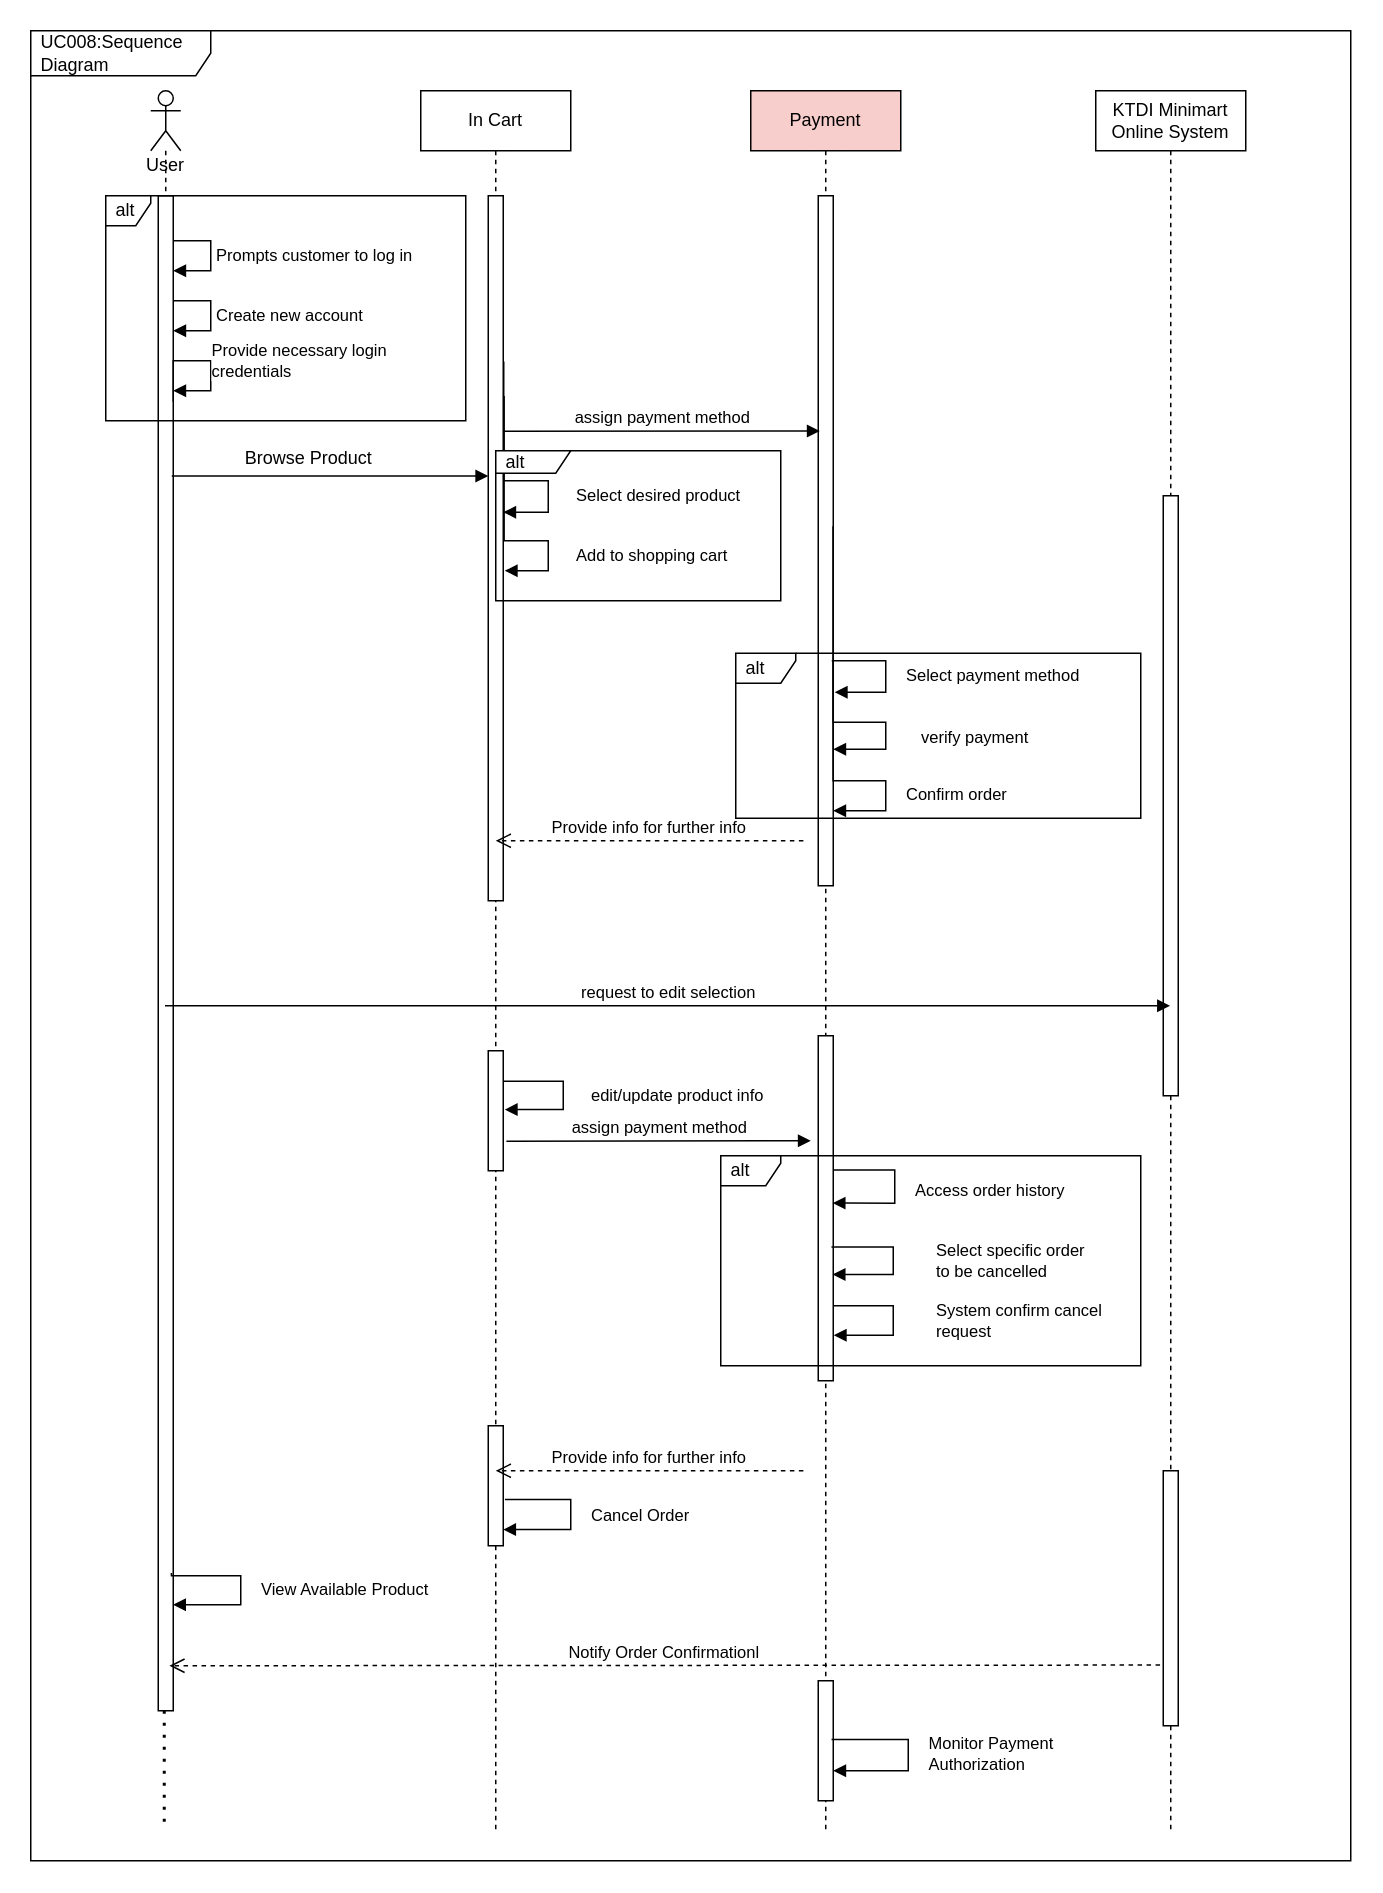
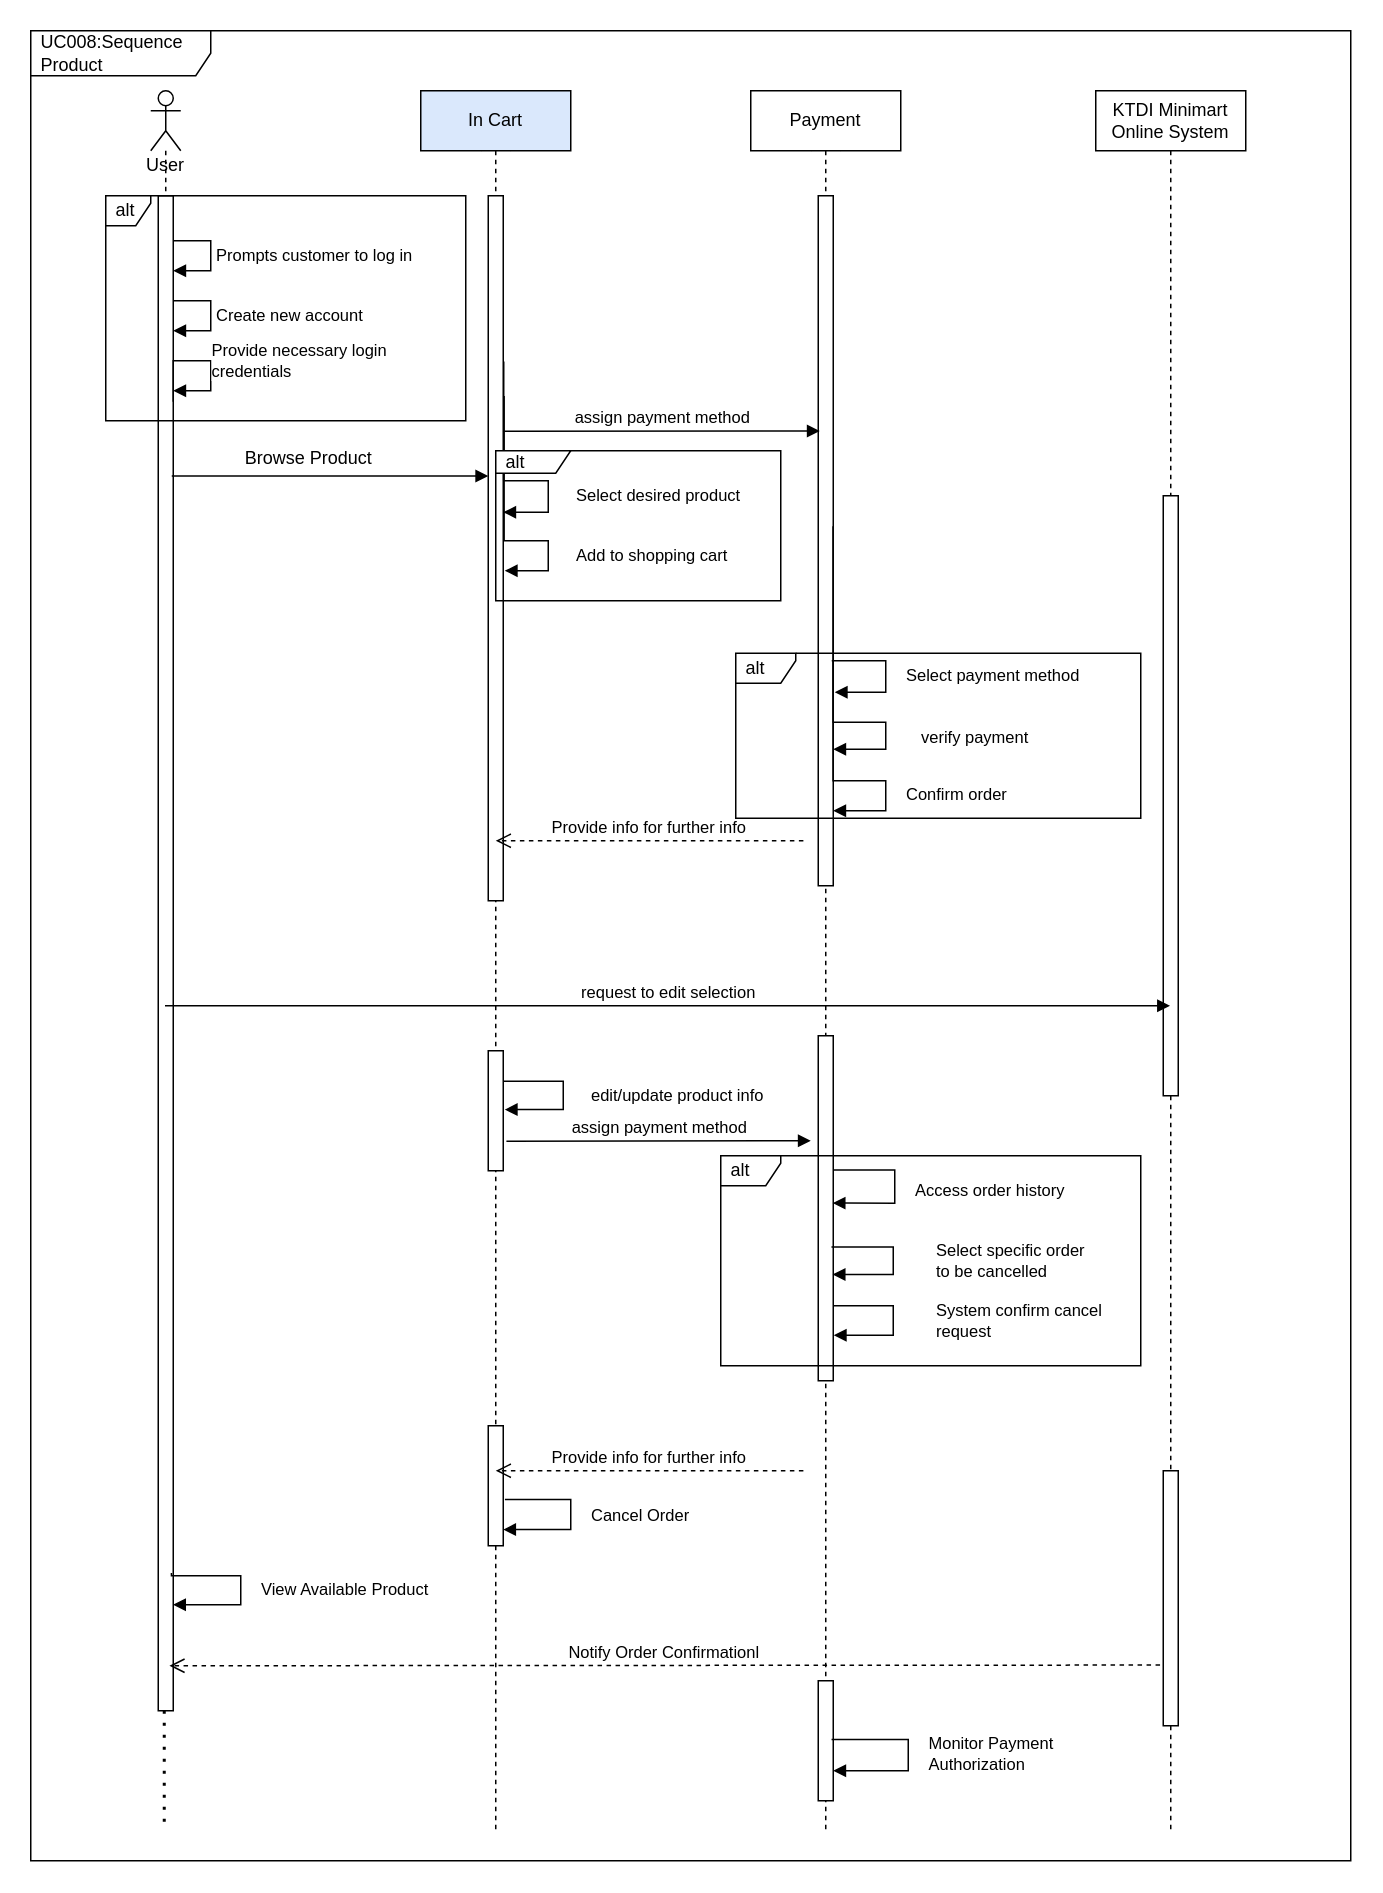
node "UC008:Sequence Diagram": label "UC008:Sequence Diagram" -> "UC008:Sequence Product"
node "In Cart": fillcolor #ffffff -> #dae8fc
node "Payment": fillcolor #f8cecc -> #ffffff
